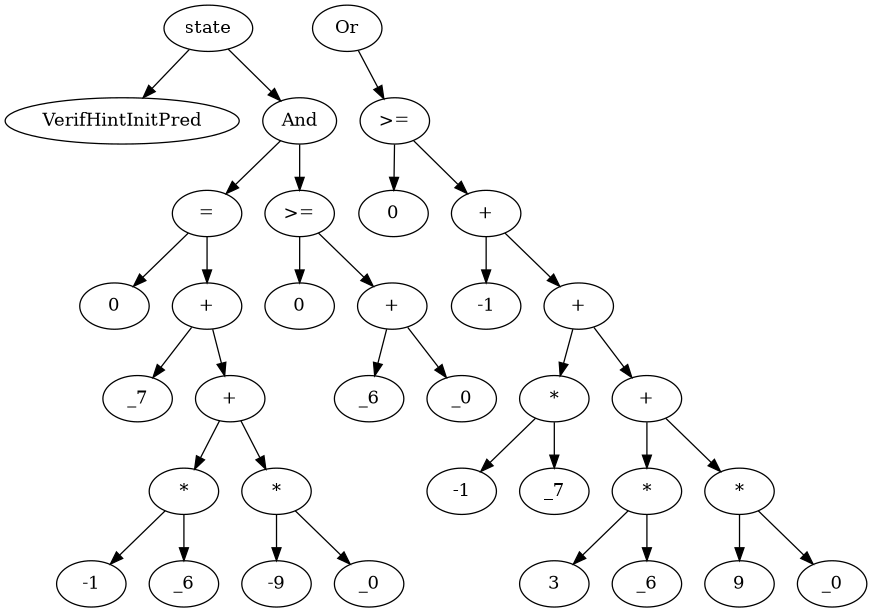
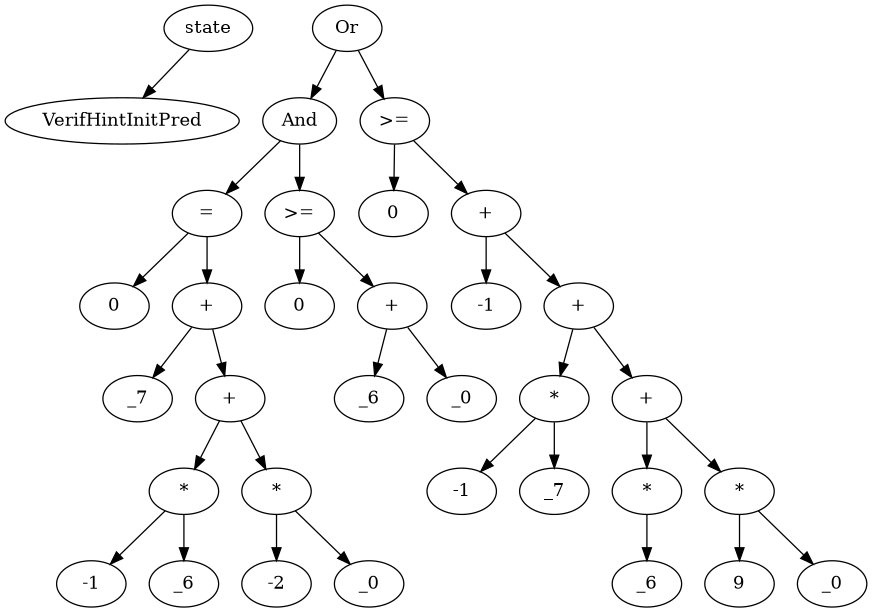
edge "state" -> "And": now "Or" -> "And"
node "-9": label "-9" -> "-2"
node "3": removed
